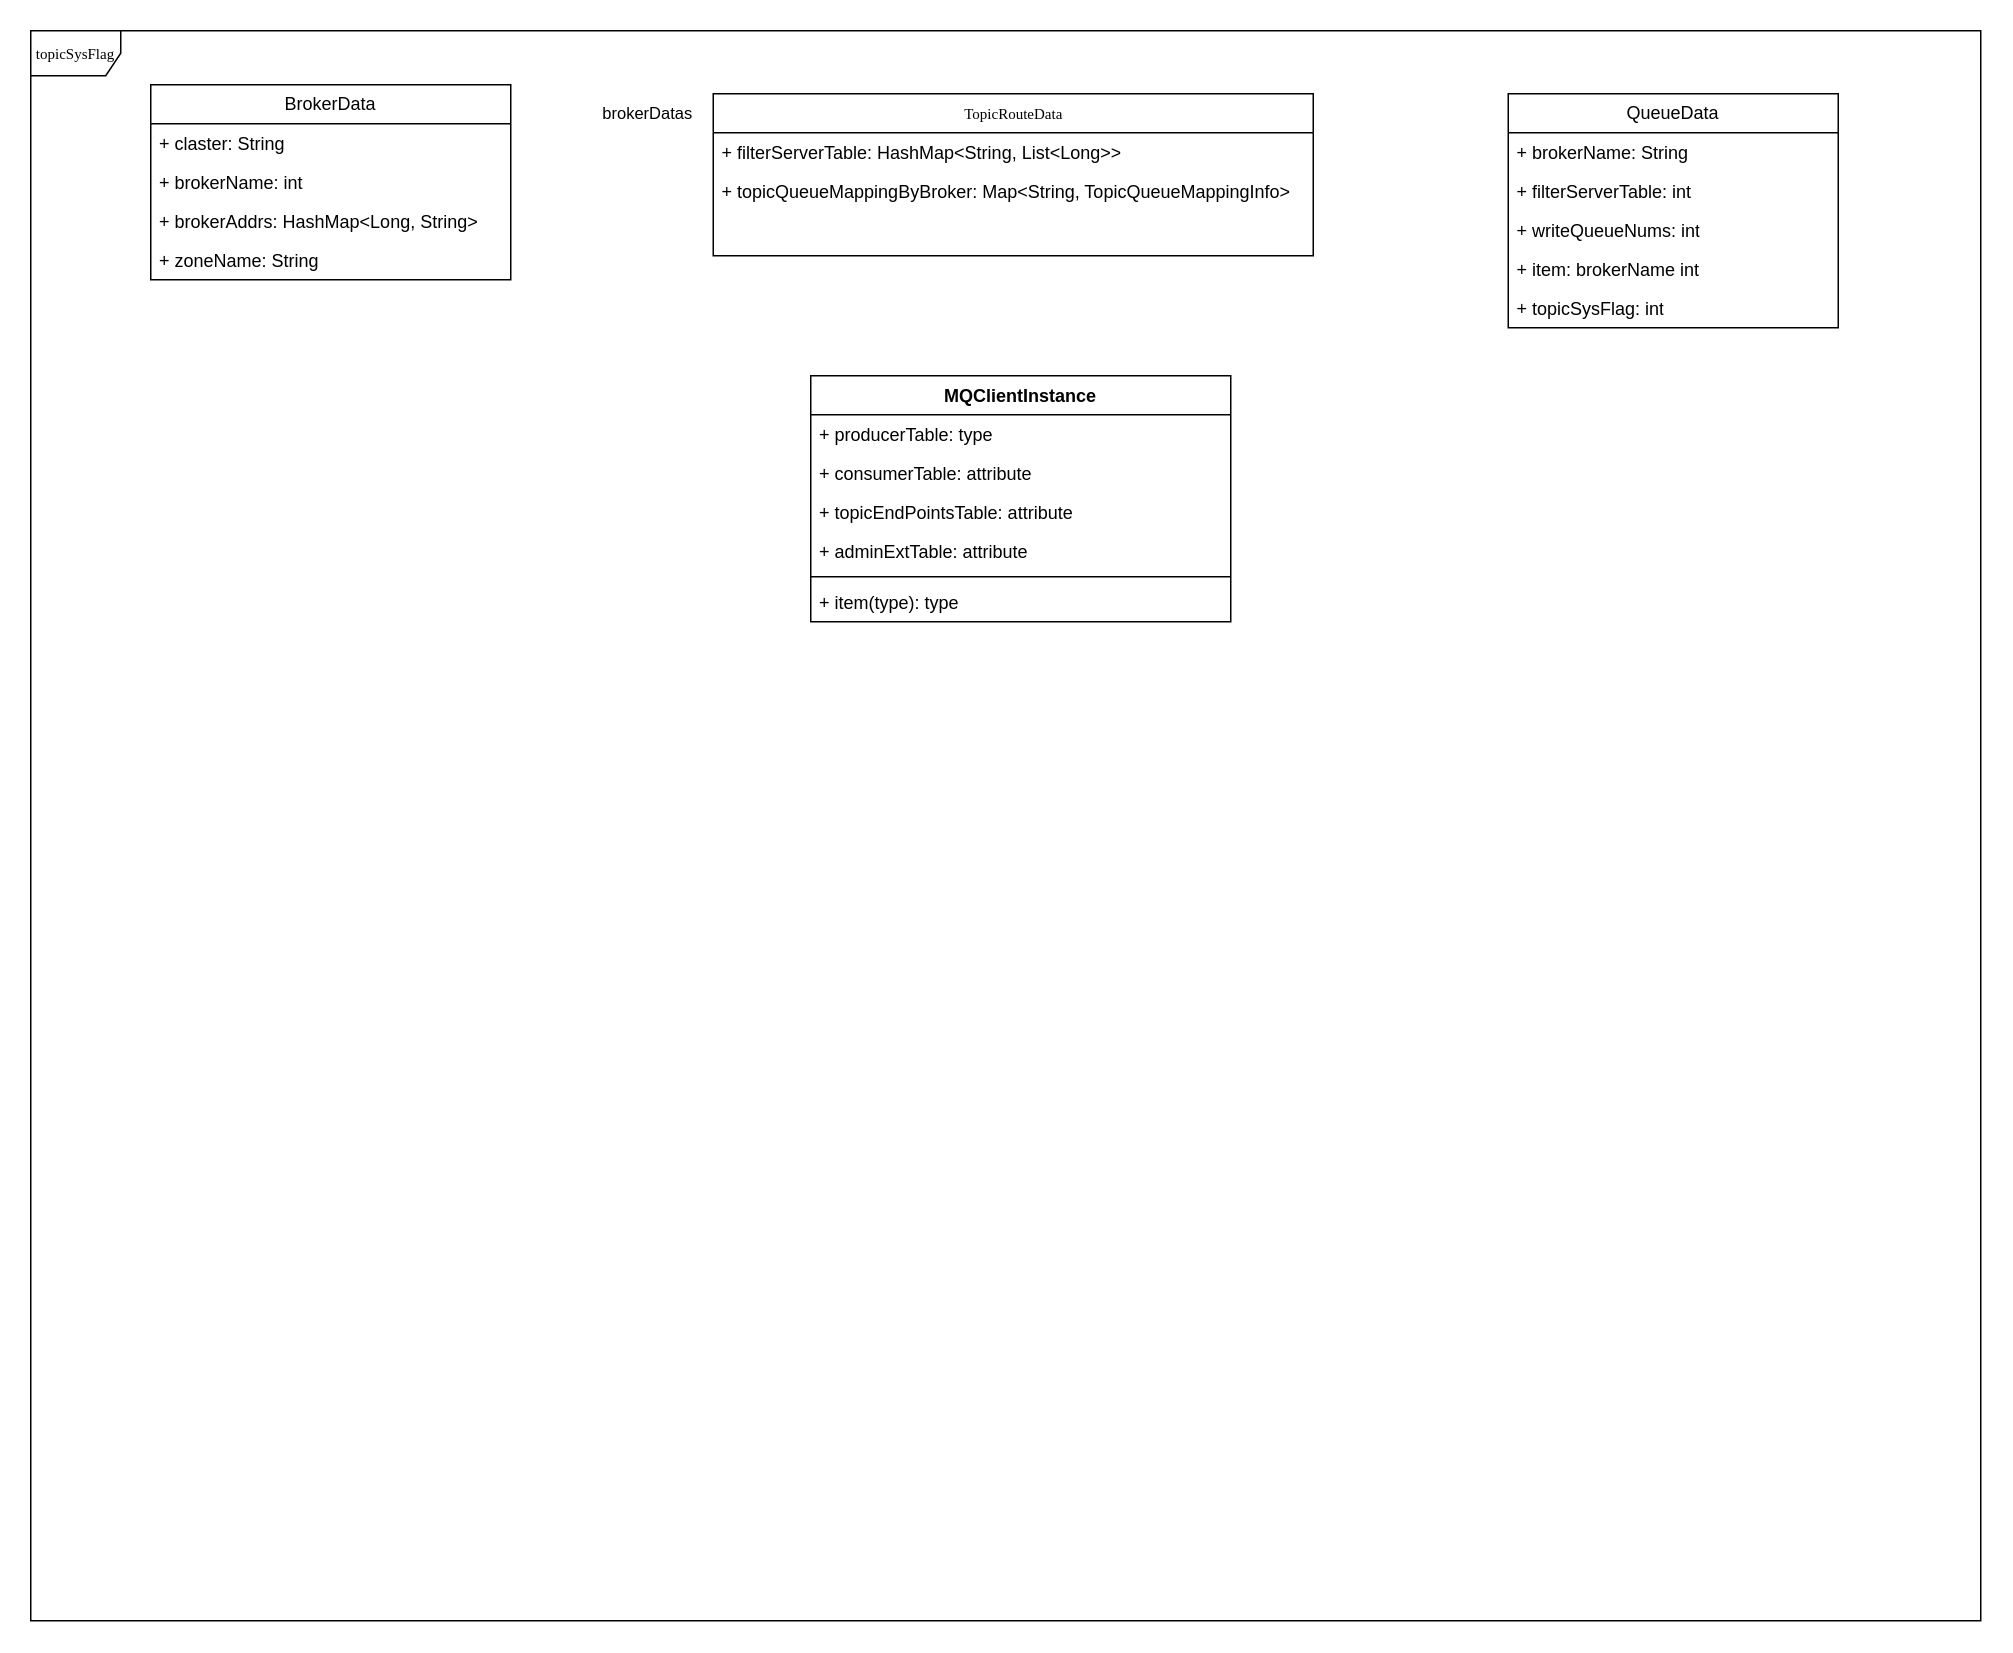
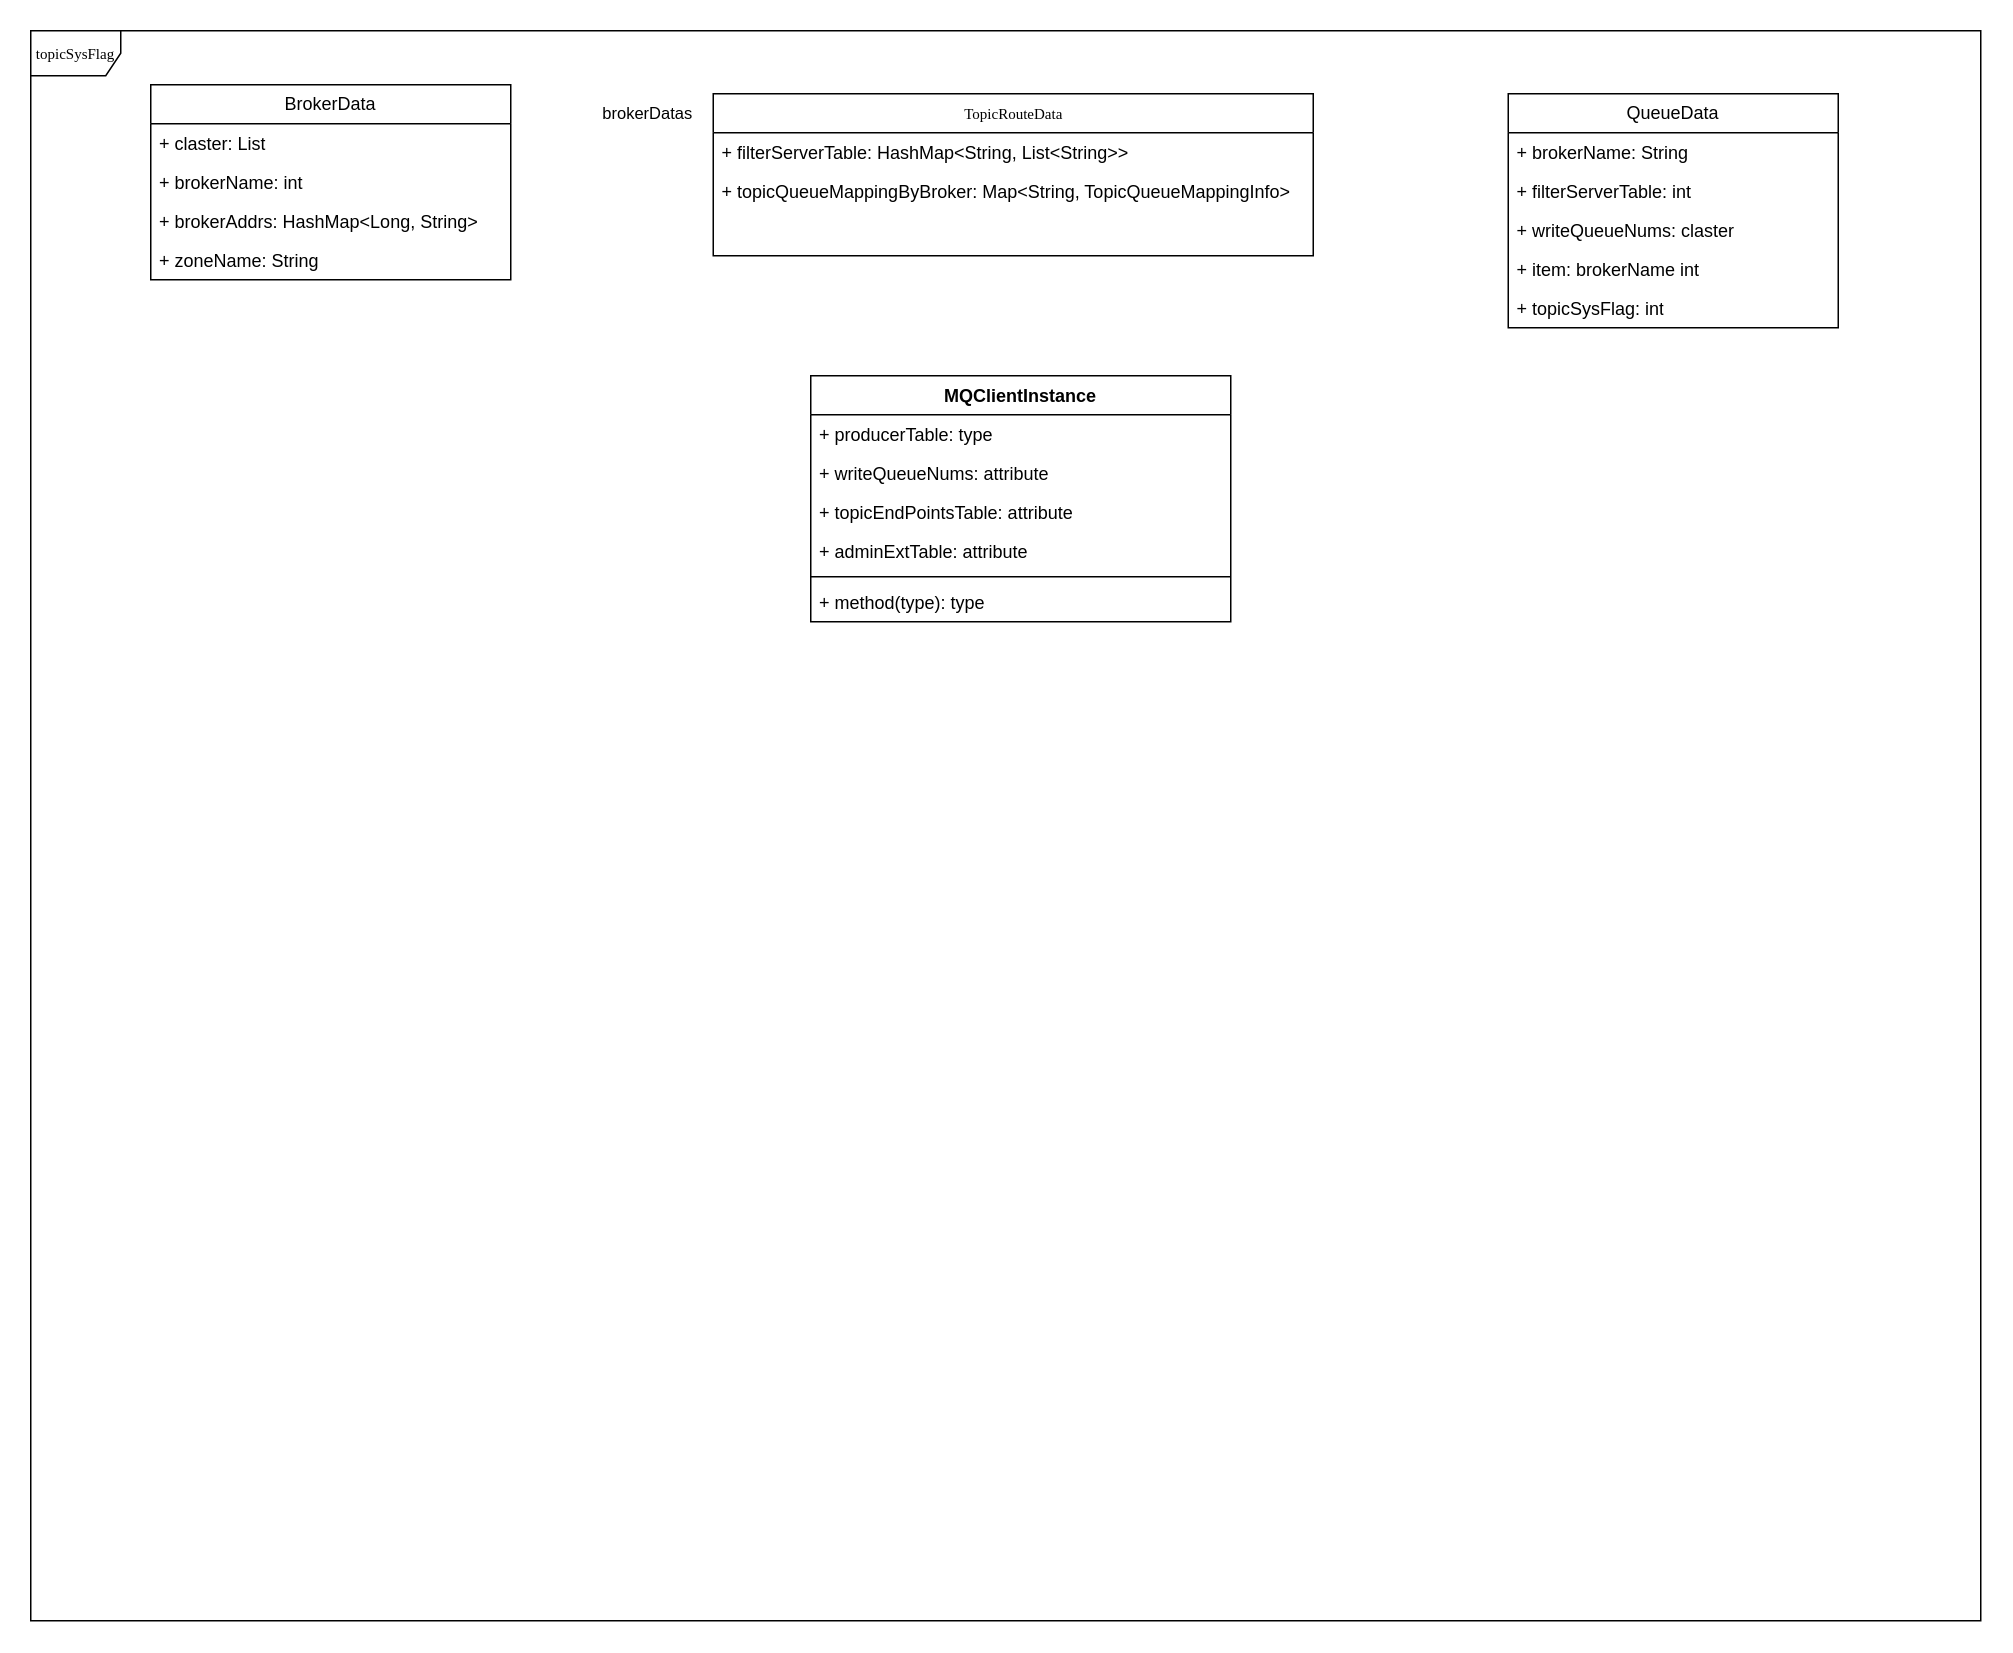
node "+ claster: String": label "+ claster: String" -> "+ claster: List"
node "+ filterServerTable: HashMap<String, List<Long>>": label "+ filterServerTable: HashMap<String, List<Long>>" -> "+ filterServerTable: HashMap<String, List<String>>"
node "+ writeQueueNums: int": label "+ writeQueueNums: int" -> "+ writeQueueNums: claster"
node "+ consumerTable: attribute": label "+ consumerTable: attribute" -> "+ writeQueueNums: attribute"
node "+ item(type): type": label "+ item(type): type" -> "+ method(type): type"
